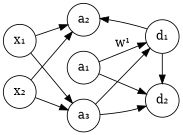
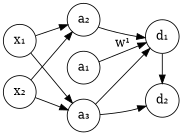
edge "d₁" -> "a₂": reversed
edge "a₁" -> "d₂": removed
